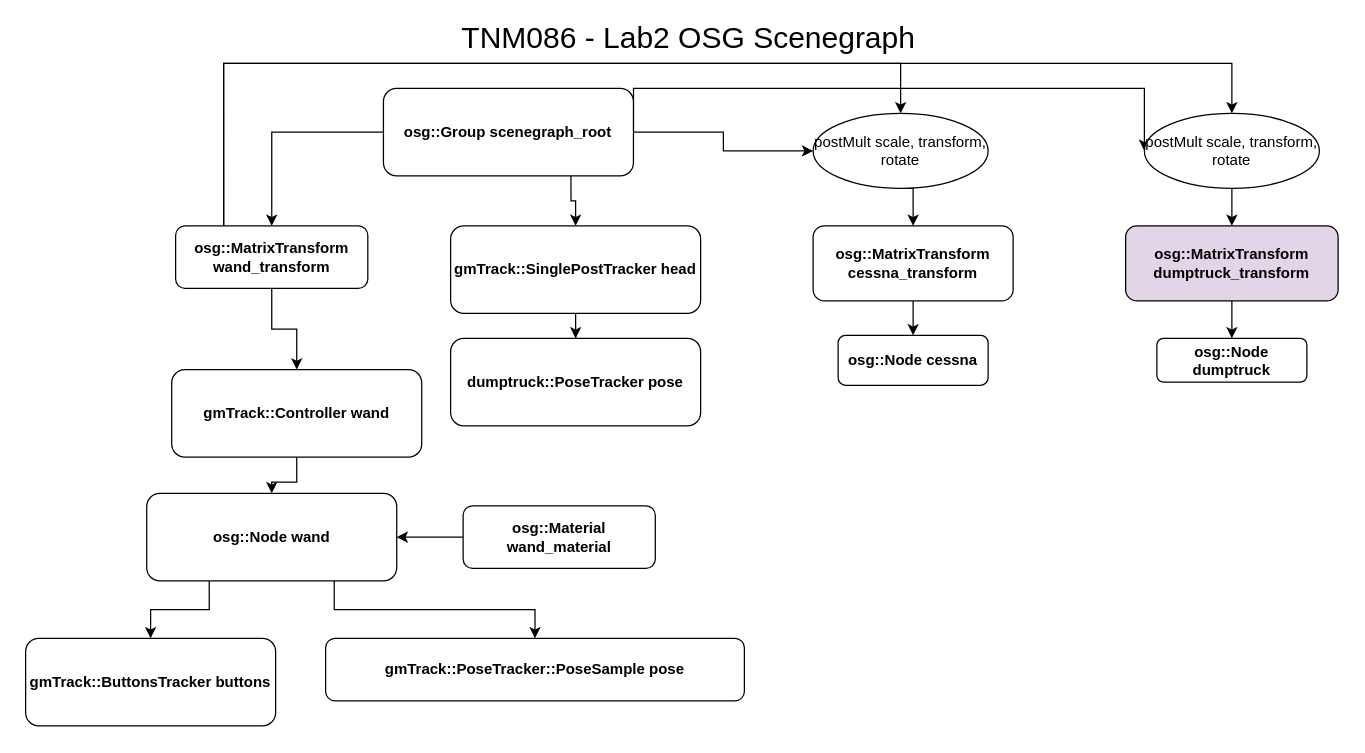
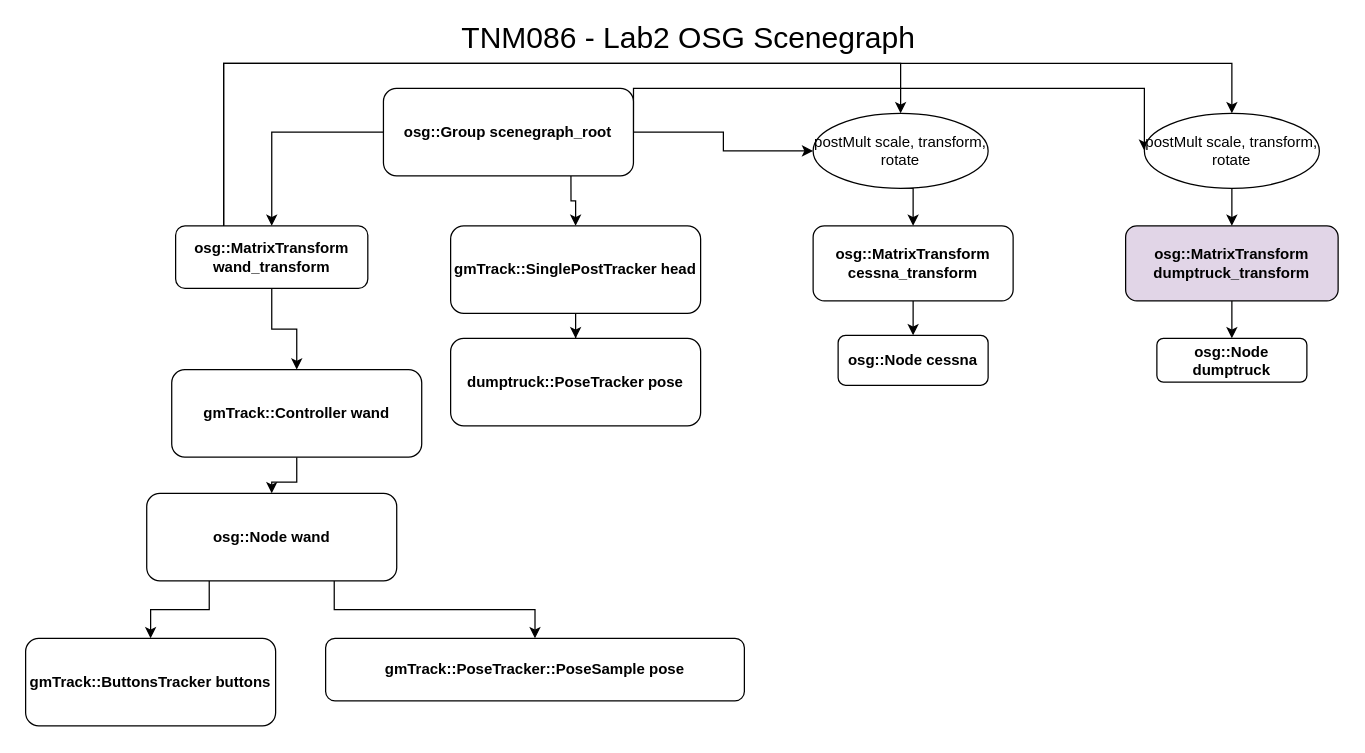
edge "osg::Material wand_material" -> "osg::Node wand": removed
node "osg::Material wand_material": removed
